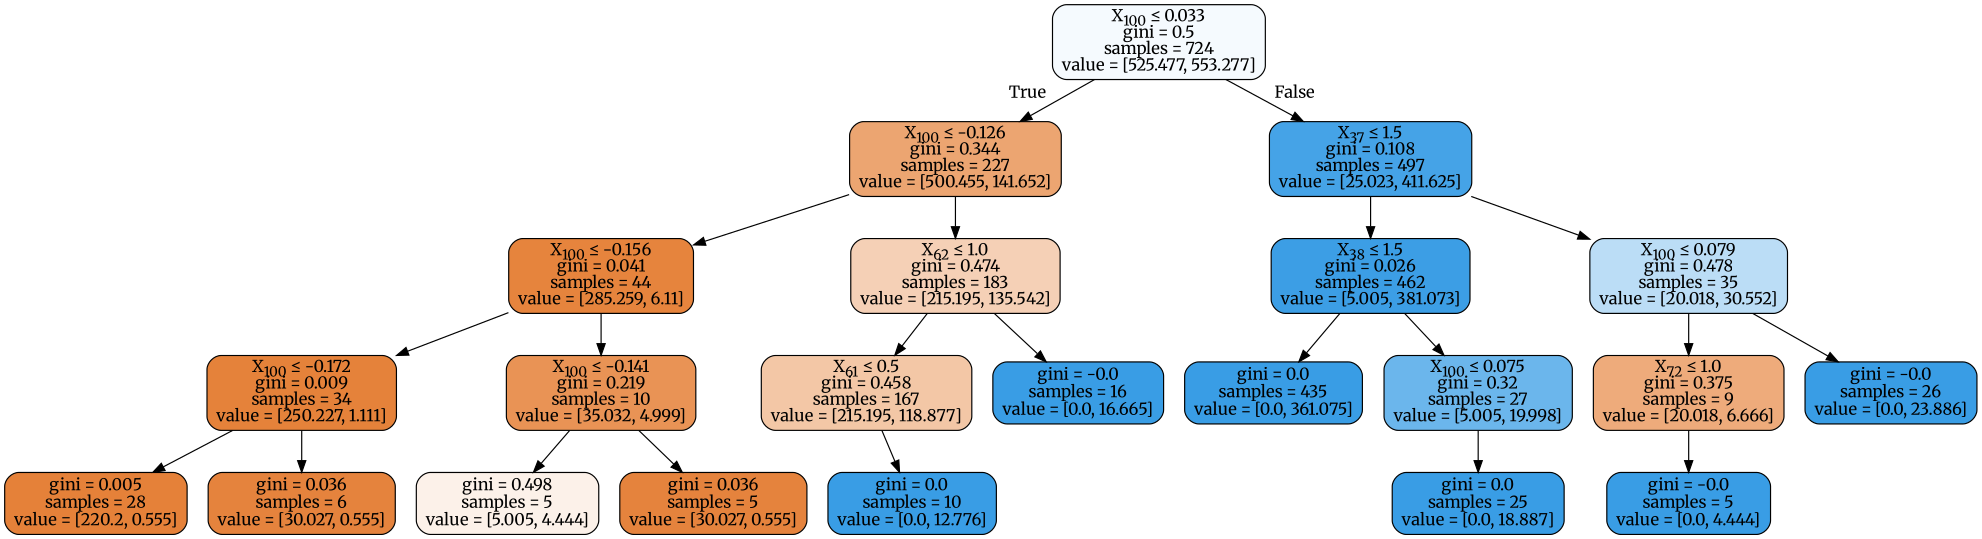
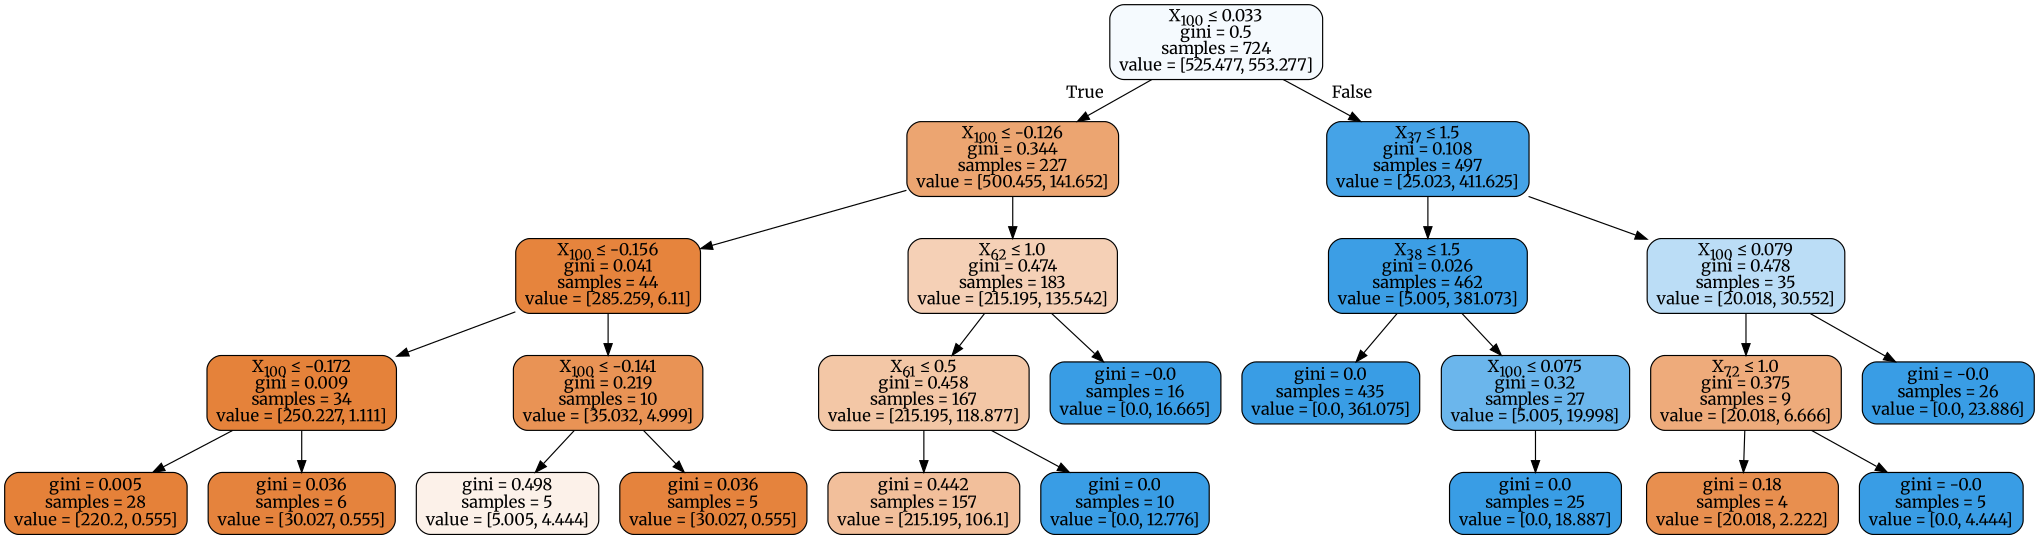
node "gini = 0.442": added
node "gini = 0.18": added
